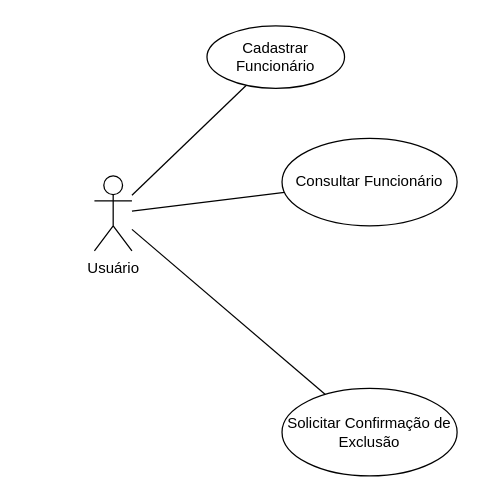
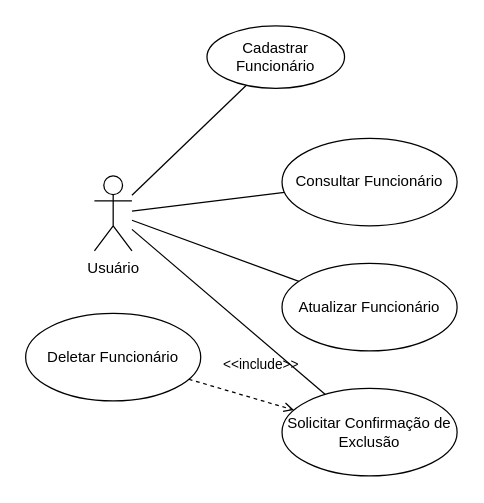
edge "Usuário" -- "Atualizar Funcionário": added
node "Atualizar Funcionário": added
node "Deletar Funcionário": added
edge "Deletar Funcionário" -> "Solicitar Confirmação de Exclusão": added, label "<<include>>"
